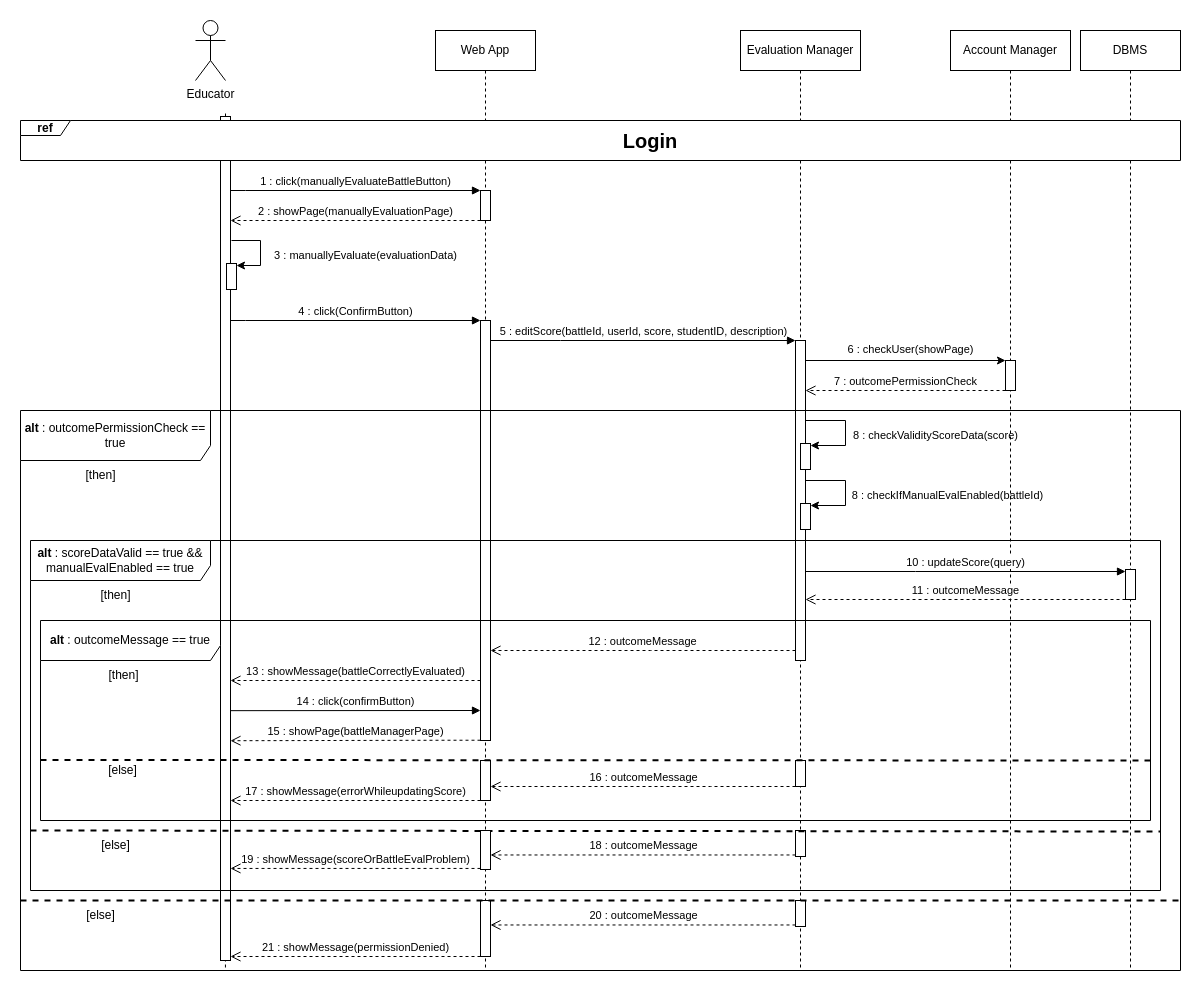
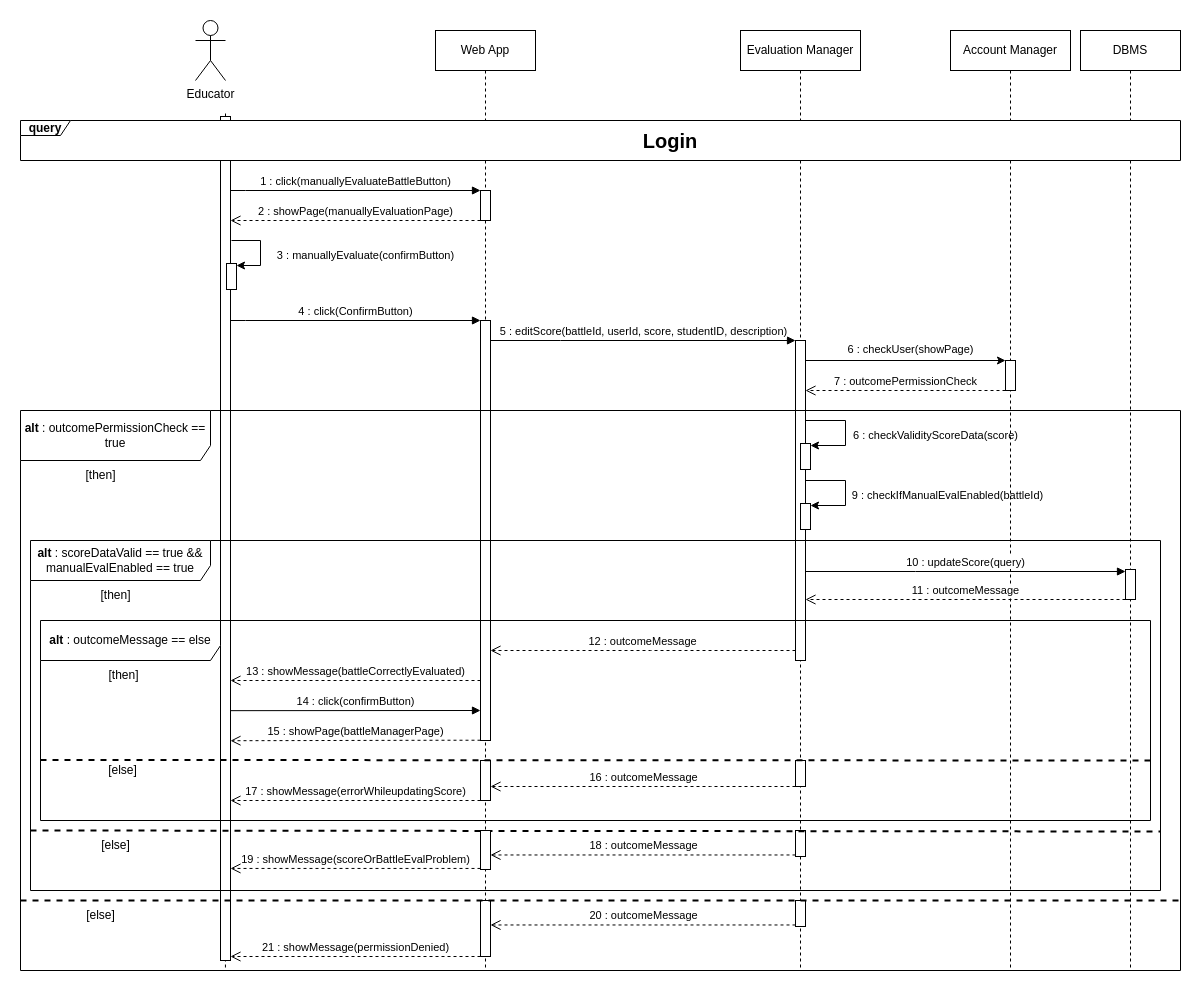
node "ref": label "ref" -> "query"
node "Login": moved (651, 141) -> (671, 141)
node "3 : manuallyEvaluate(evaluationData)": label "3 : manuallyEvaluate(evaluationData)" -> "3 : manuallyEvaluate(confirmButton)"
node "8 : checkValidityScoreData(score)": label "8 : checkValidityScoreData(score)" -> "6 : checkValidityScoreData(score)"
node "8 : checkIfManualEvalEnabled(battleId)": label "8 : checkIfManualEvalEnabled(battleId)" -> "9 : checkIfManualEvalEnabled(battleId)"
node "alt : outcomeMessage == true": label "alt : outcomeMessage == true" -> "alt : outcomeMessage == else"
